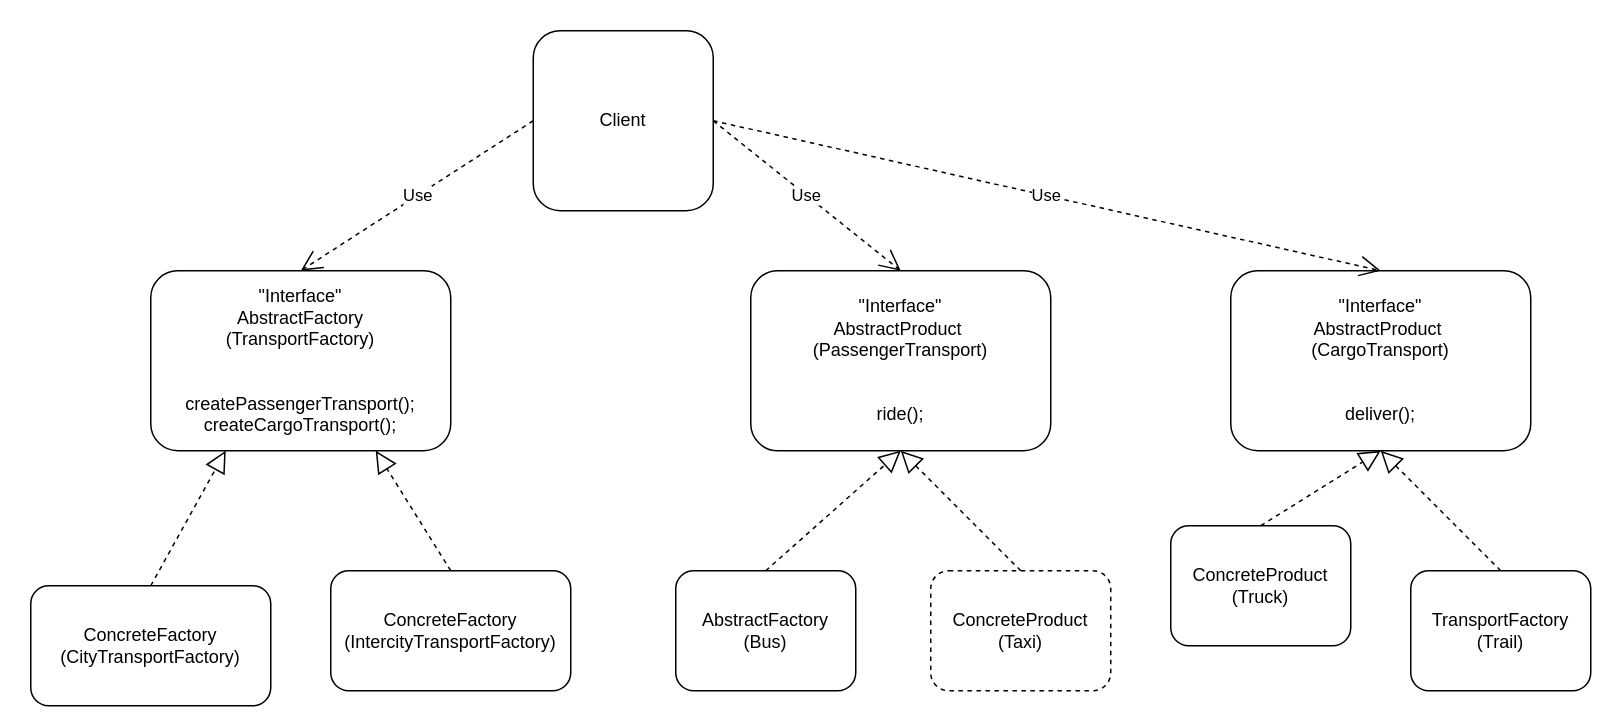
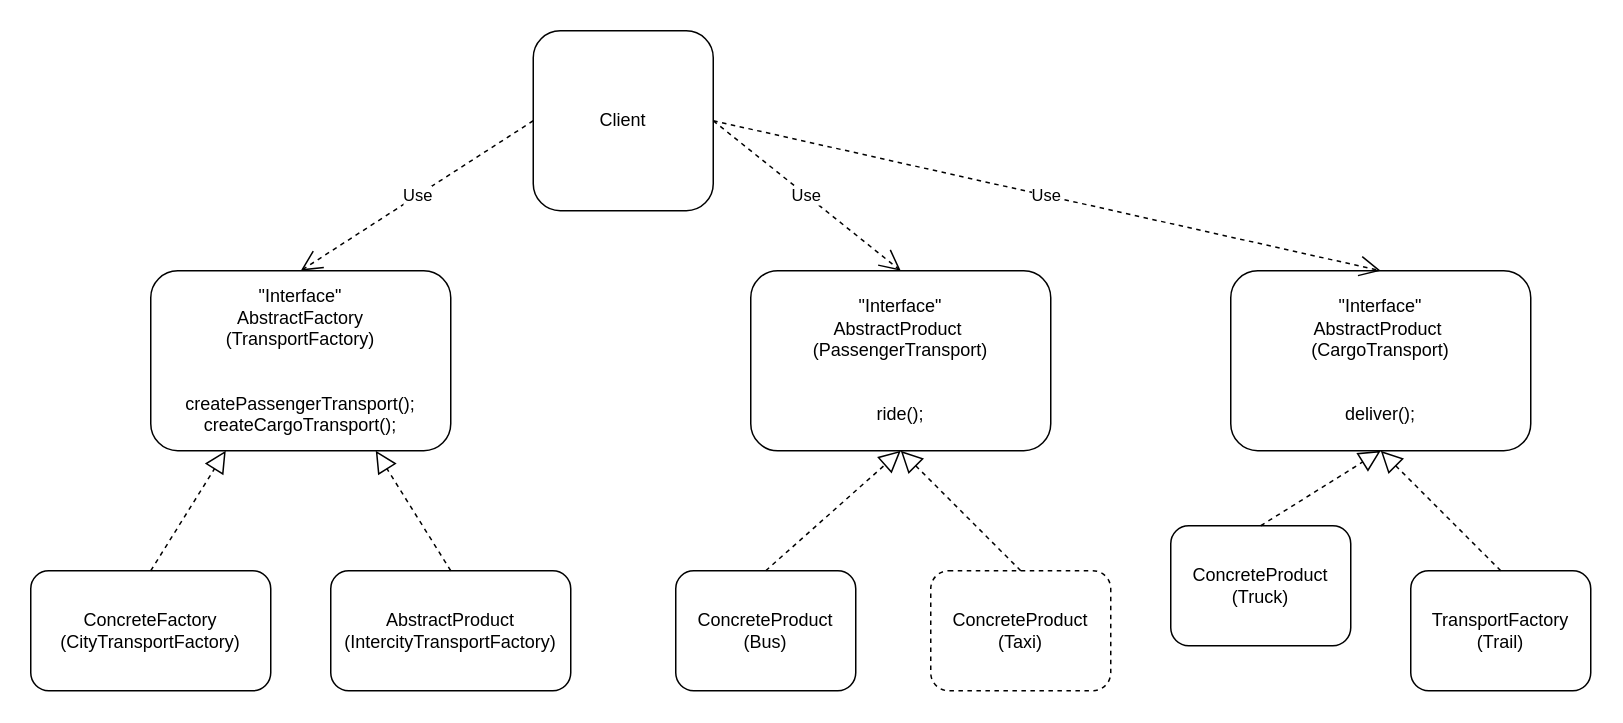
node "ConcreteFactory (IntercityTransportFactory)": label "ConcreteFactory (IntercityTransportFactory)" -> "AbstractProduct (IntercityTransportFactory)"
node "AbstractFactory (Bus)": label "AbstractFactory (Bus)" -> "ConcreteProduct (Bus)"
node "ConcreteFactory (CityTransportFactory)": moved (151, 646) -> (151, 631)
